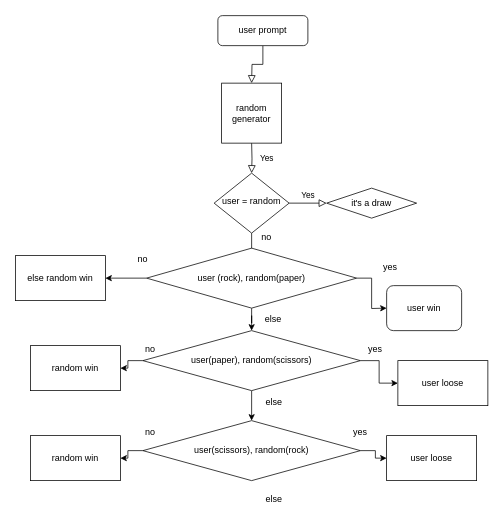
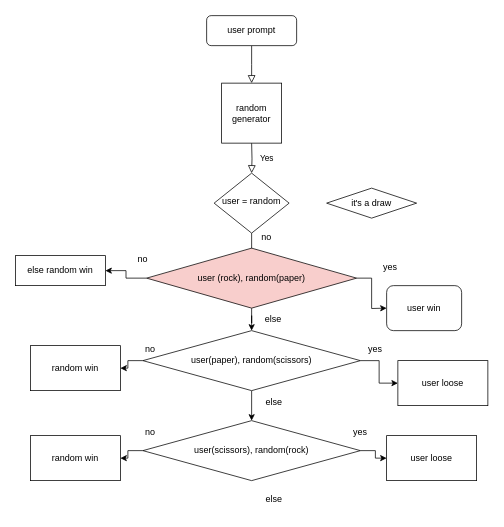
node "user prompt": moved (263, 30) -> (252, 30)
edge "user = random" -> "it's a draw": removed, label "Yes"
node "else random win": size 90x45 -> 90x30
node "user (rock), random(paper)": fillcolor #ffffff -> #f8cecc
